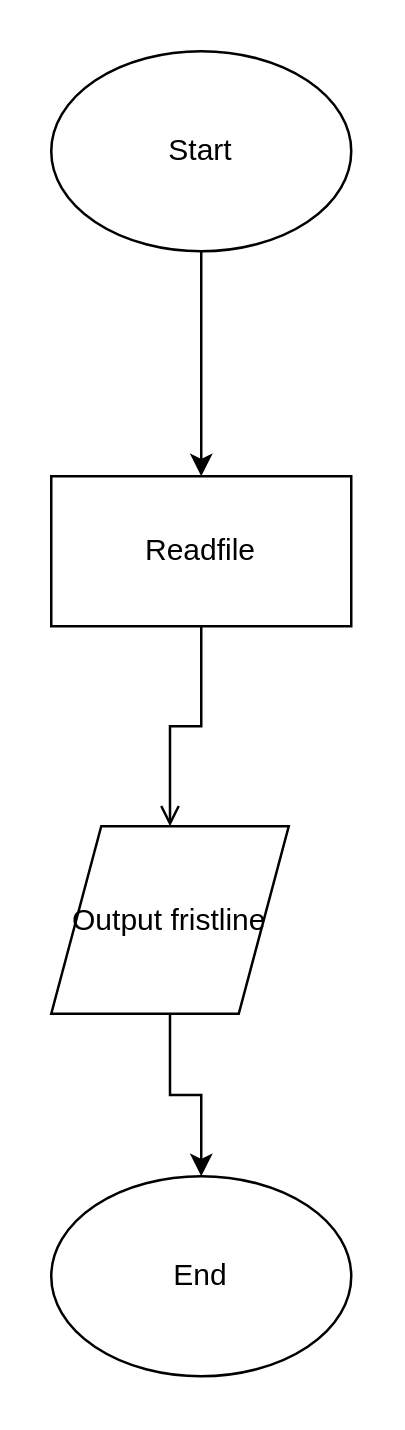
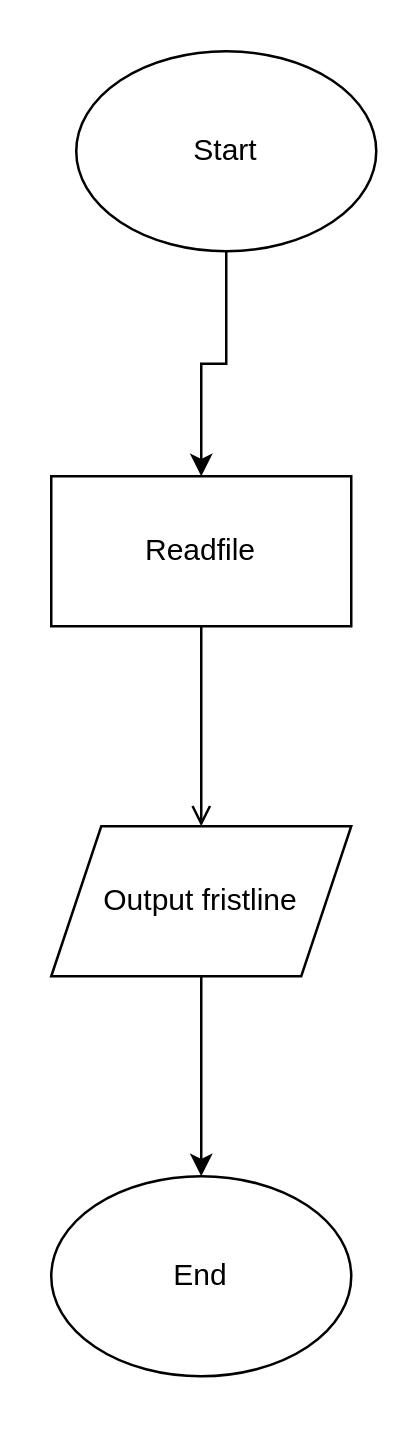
node "Start": moved (201, 151) -> (226, 151)
node "Output fristline": size 238x188 -> 300x150
